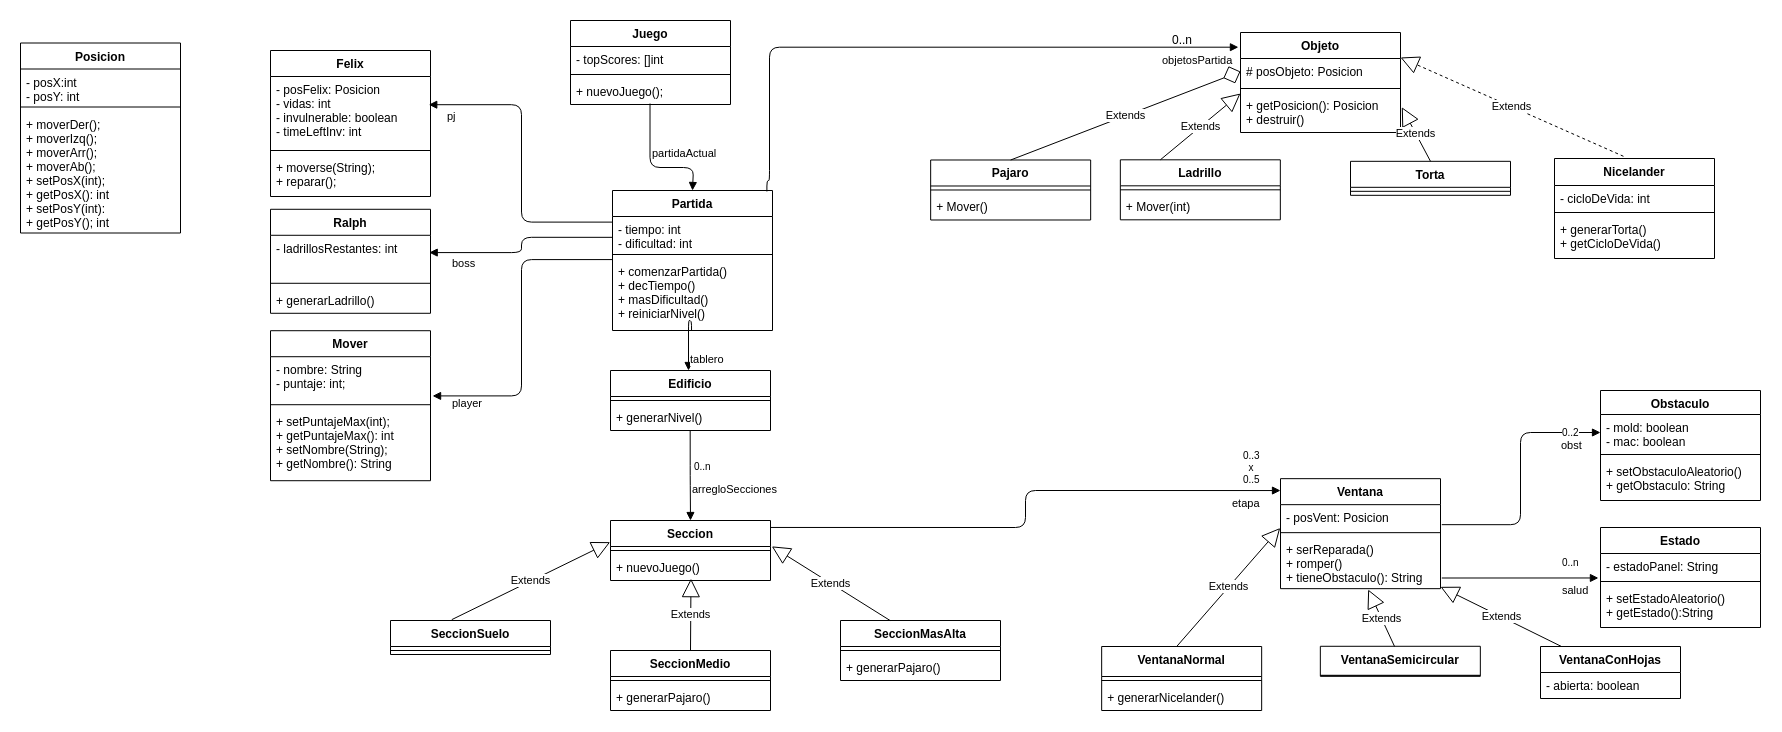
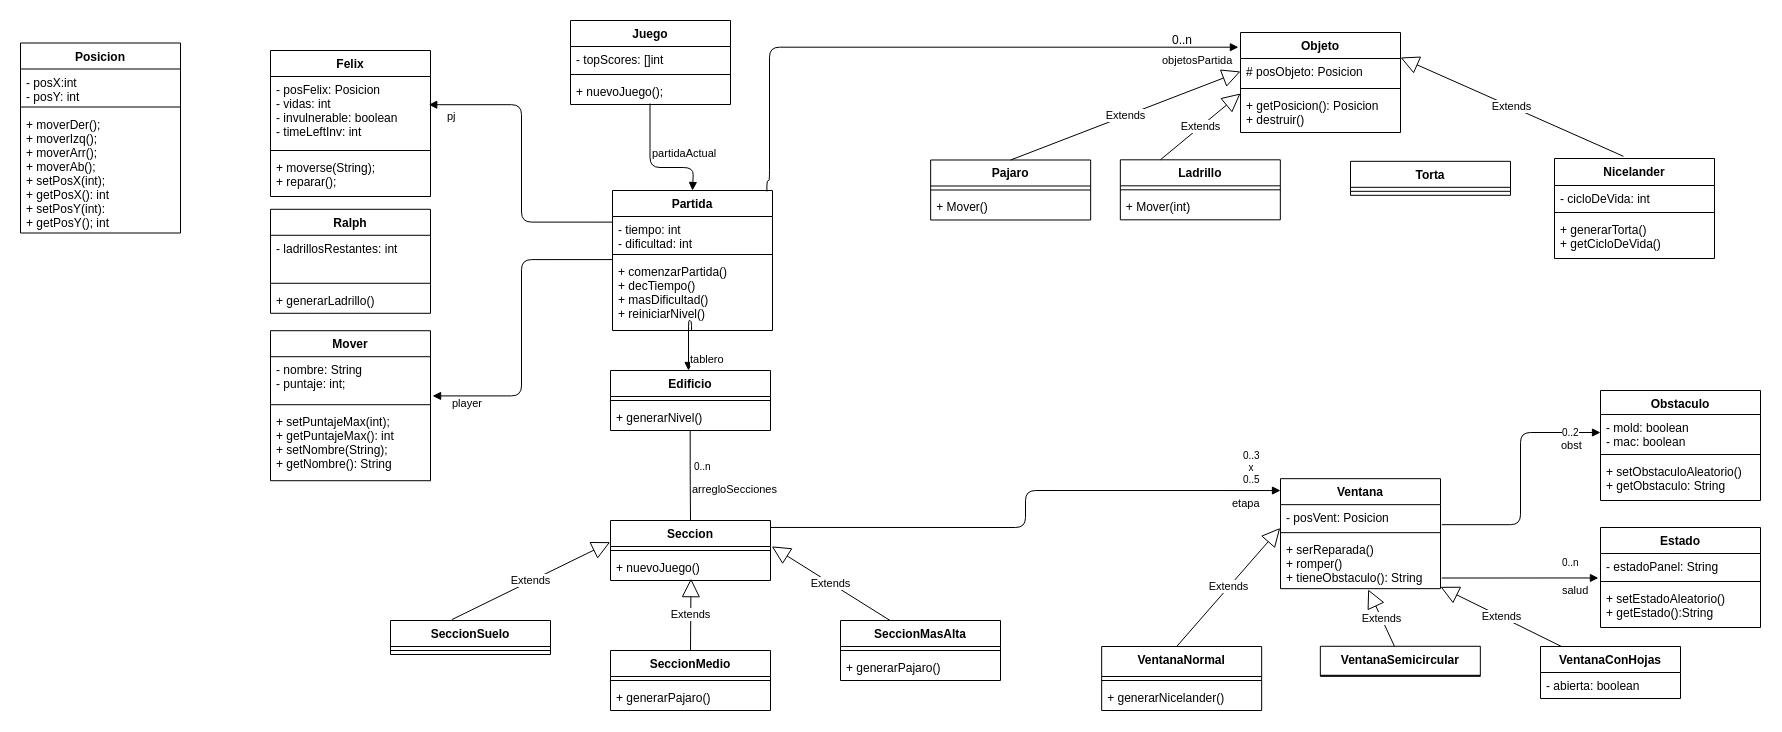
edge "Pajaro" -> "# posObjeto: Posicion": arrowhead diamond -> block
edge "Nicelander" -> "Objeto": style dashed -> solid
edge "Torta" -> "+ getPosicion(): Posicion + destruir()": removed, label "Extends"
edge "- tiempo: int - dificultad: int" -> "- ladrillosRestantes: int": removed, label "boss"
edge "+ generarNivel()" -> "Seccion": arrowhead block -> none
